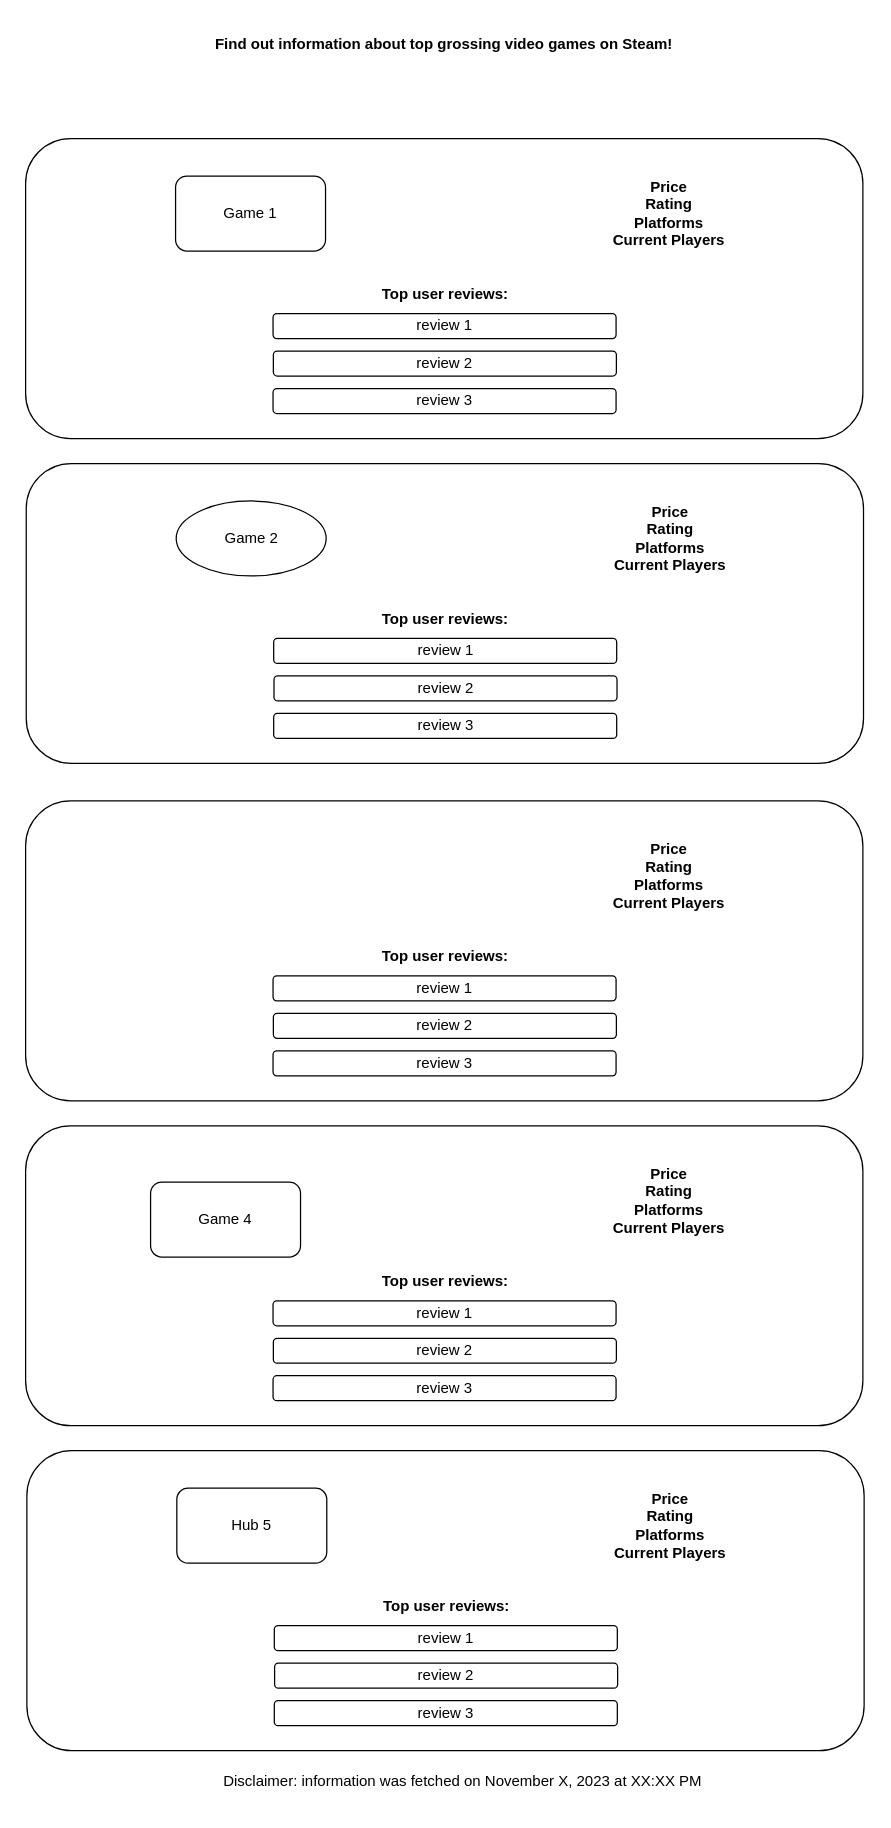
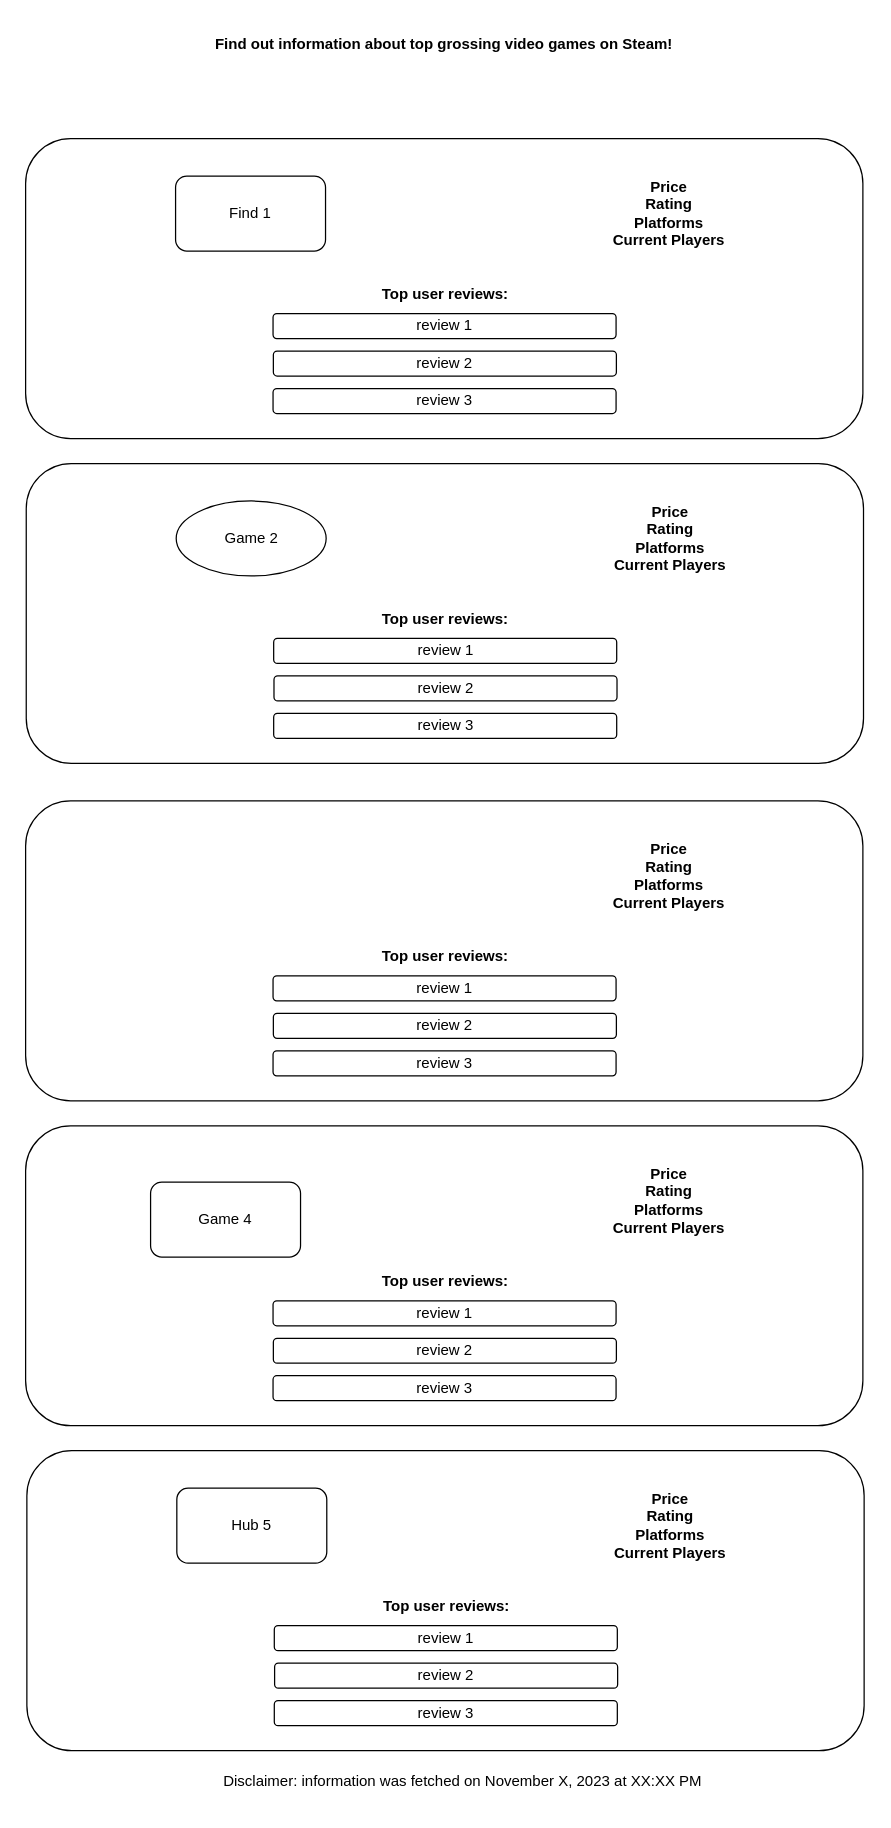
node "Game 1": label "Game 1" -> "Find 1"
